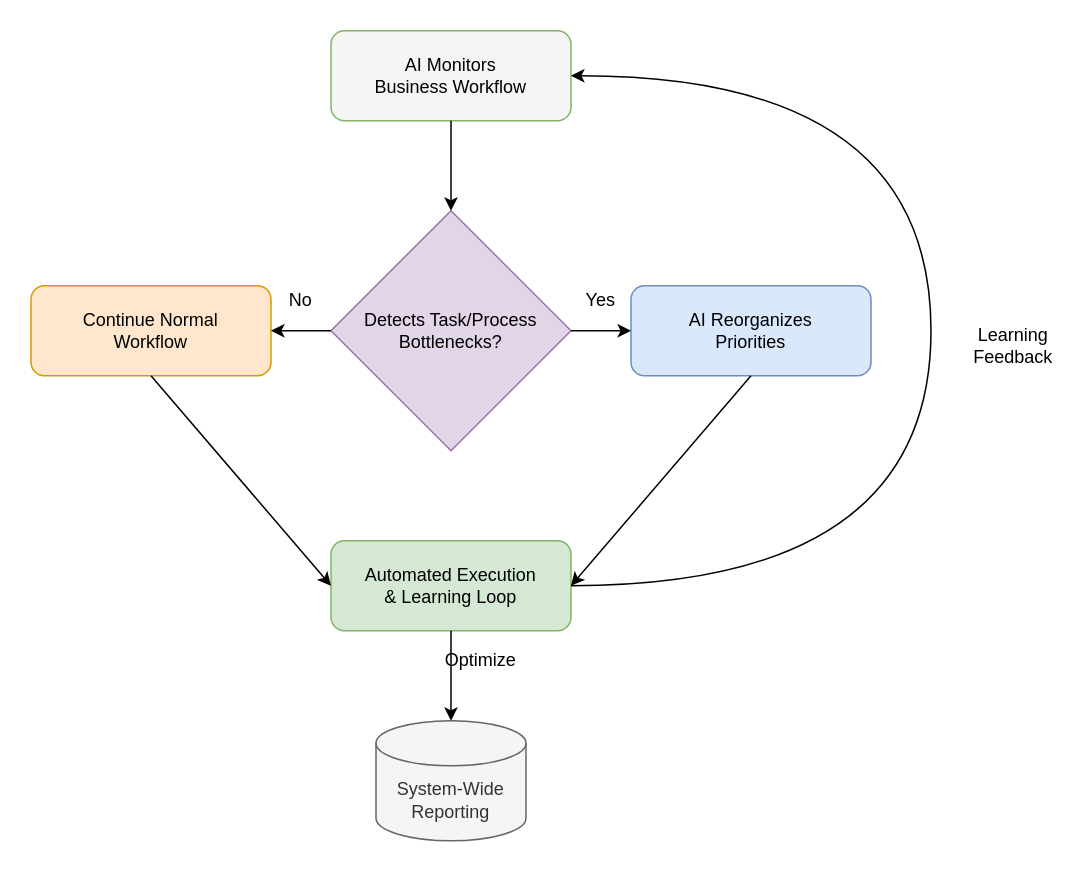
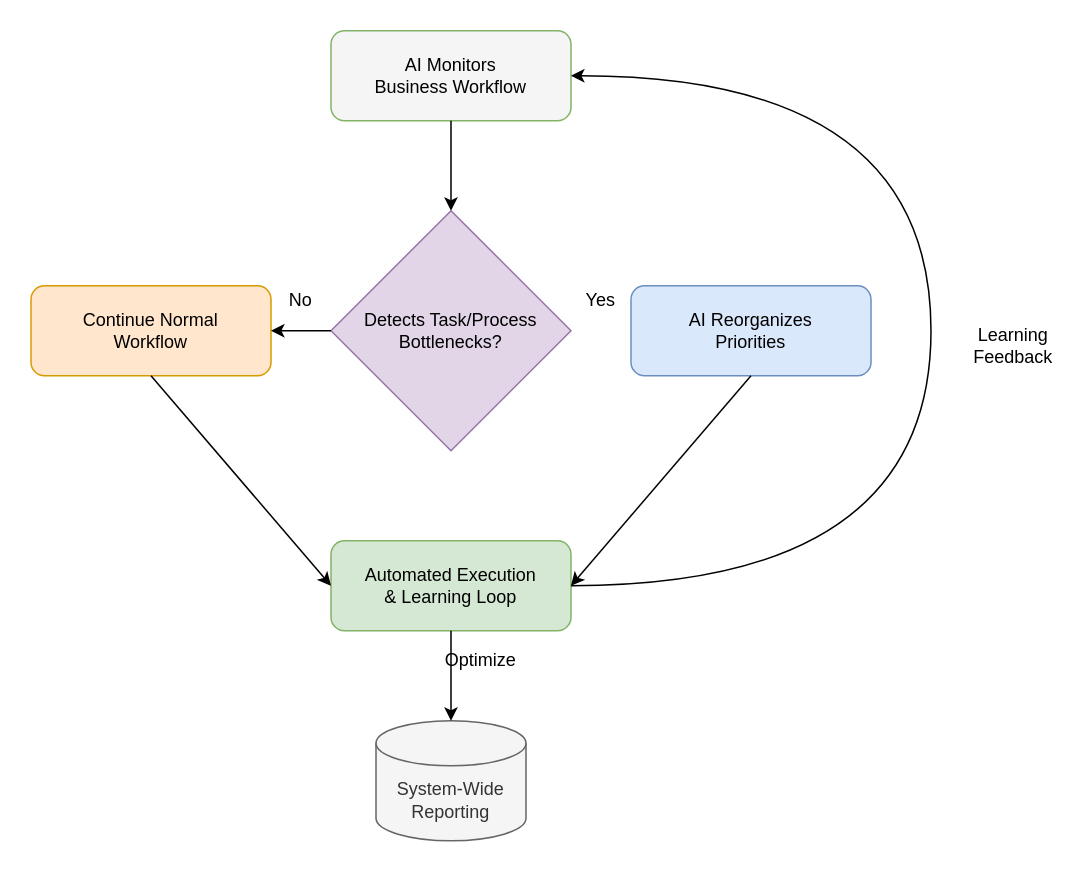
edge "Detects Task/Process Bottlenecks?" -> "AI Reorganizes Priorities": removed
